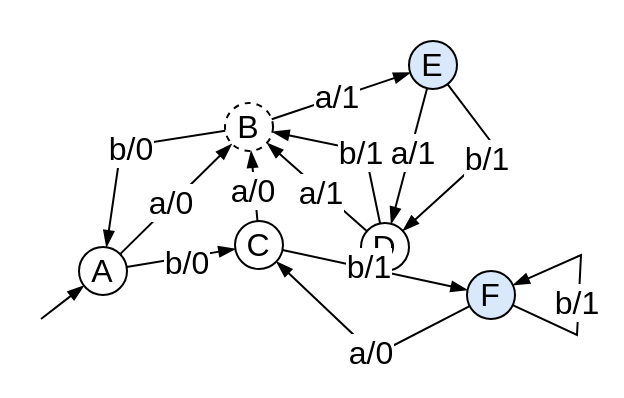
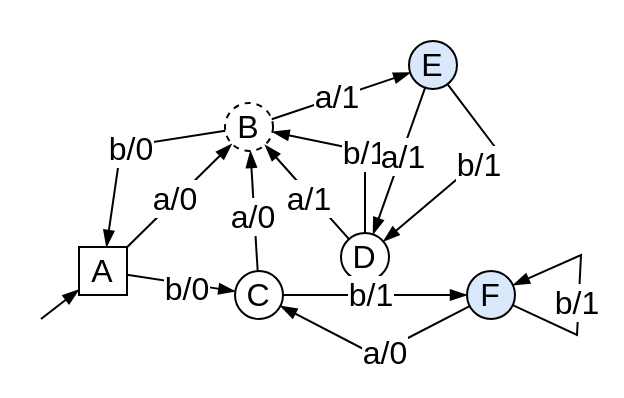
node "C": moved (259, 245) -> (259, 295)
node "D": moved (385, 247) -> (365, 257)
node "A": shape ellipse -> rectangle
